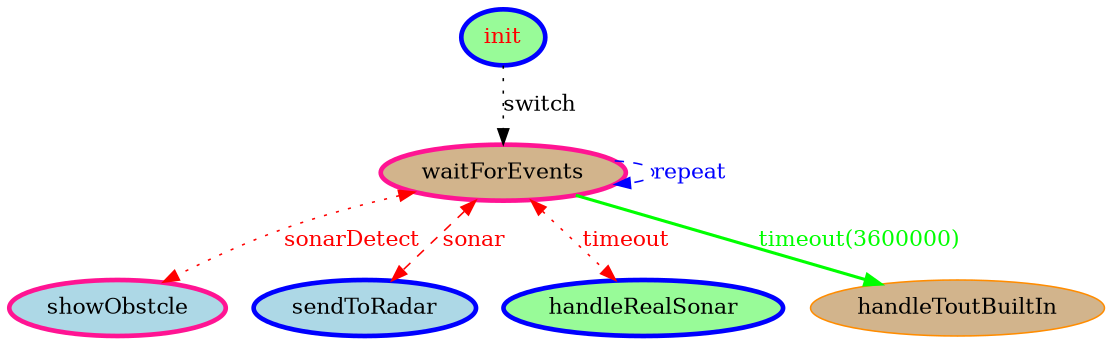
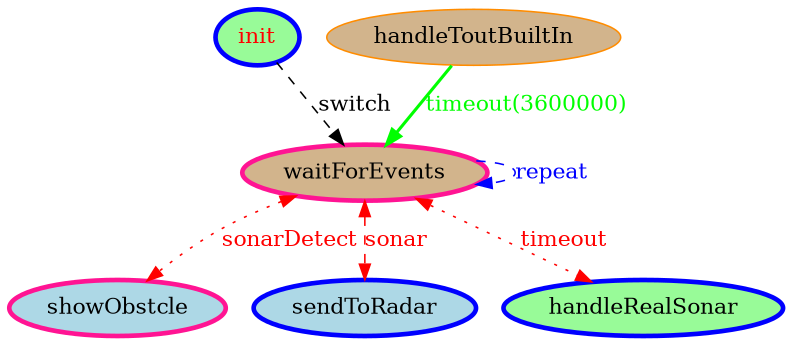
edge "init" -> "waitForEvents": style dotted -> dashed
edge "waitForEvents" -> "handleToutBuiltIn": reversed
